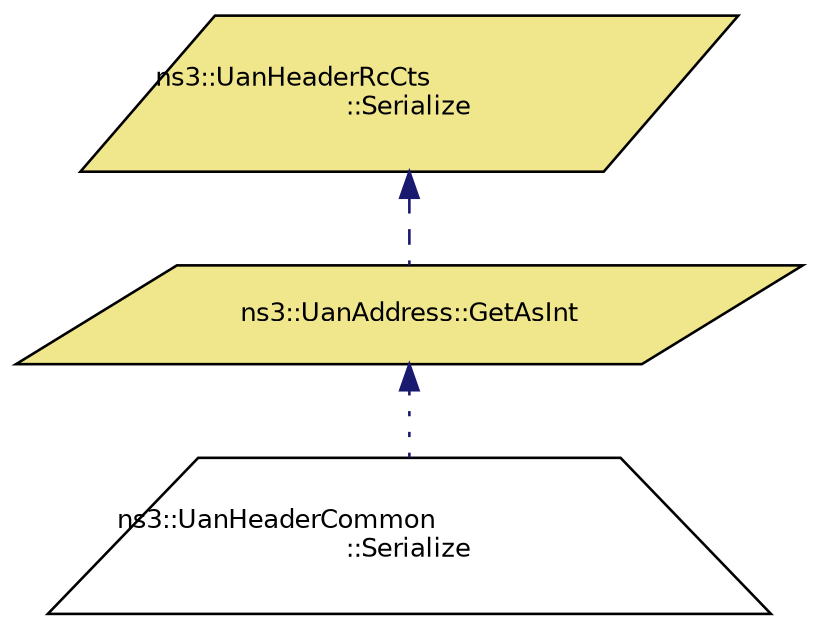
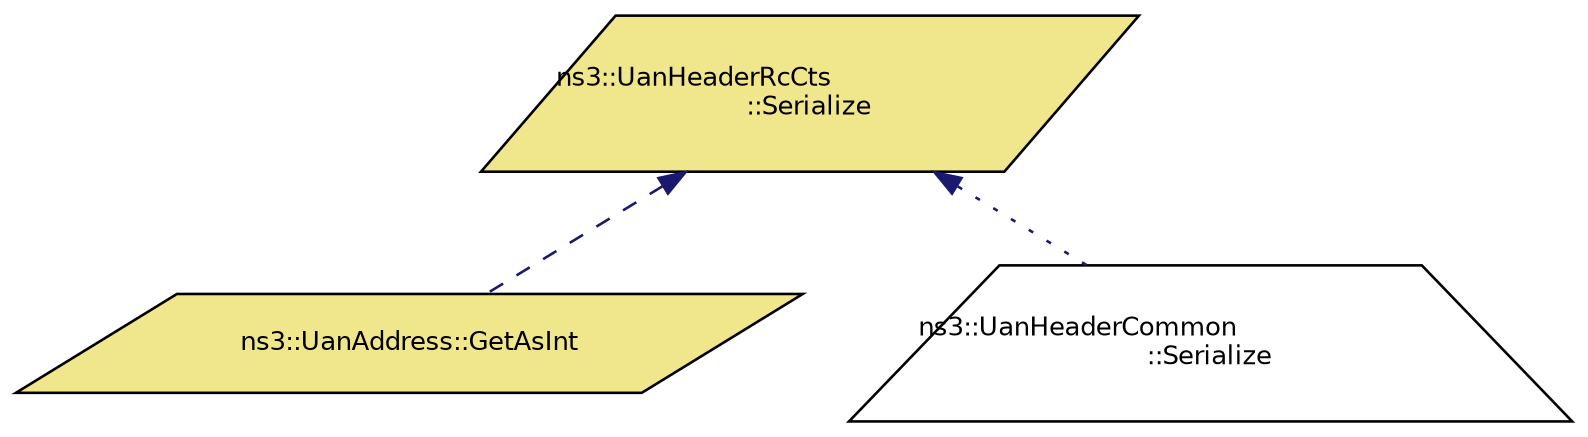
edge "ns3::UanHeaderCommon ::Serialize" -> "ns3::UanAddress::GetAsInt": now "ns3::UanHeaderCommon ::Serialize" -> "ns3::UanHeaderRcCts ::Serialize"
